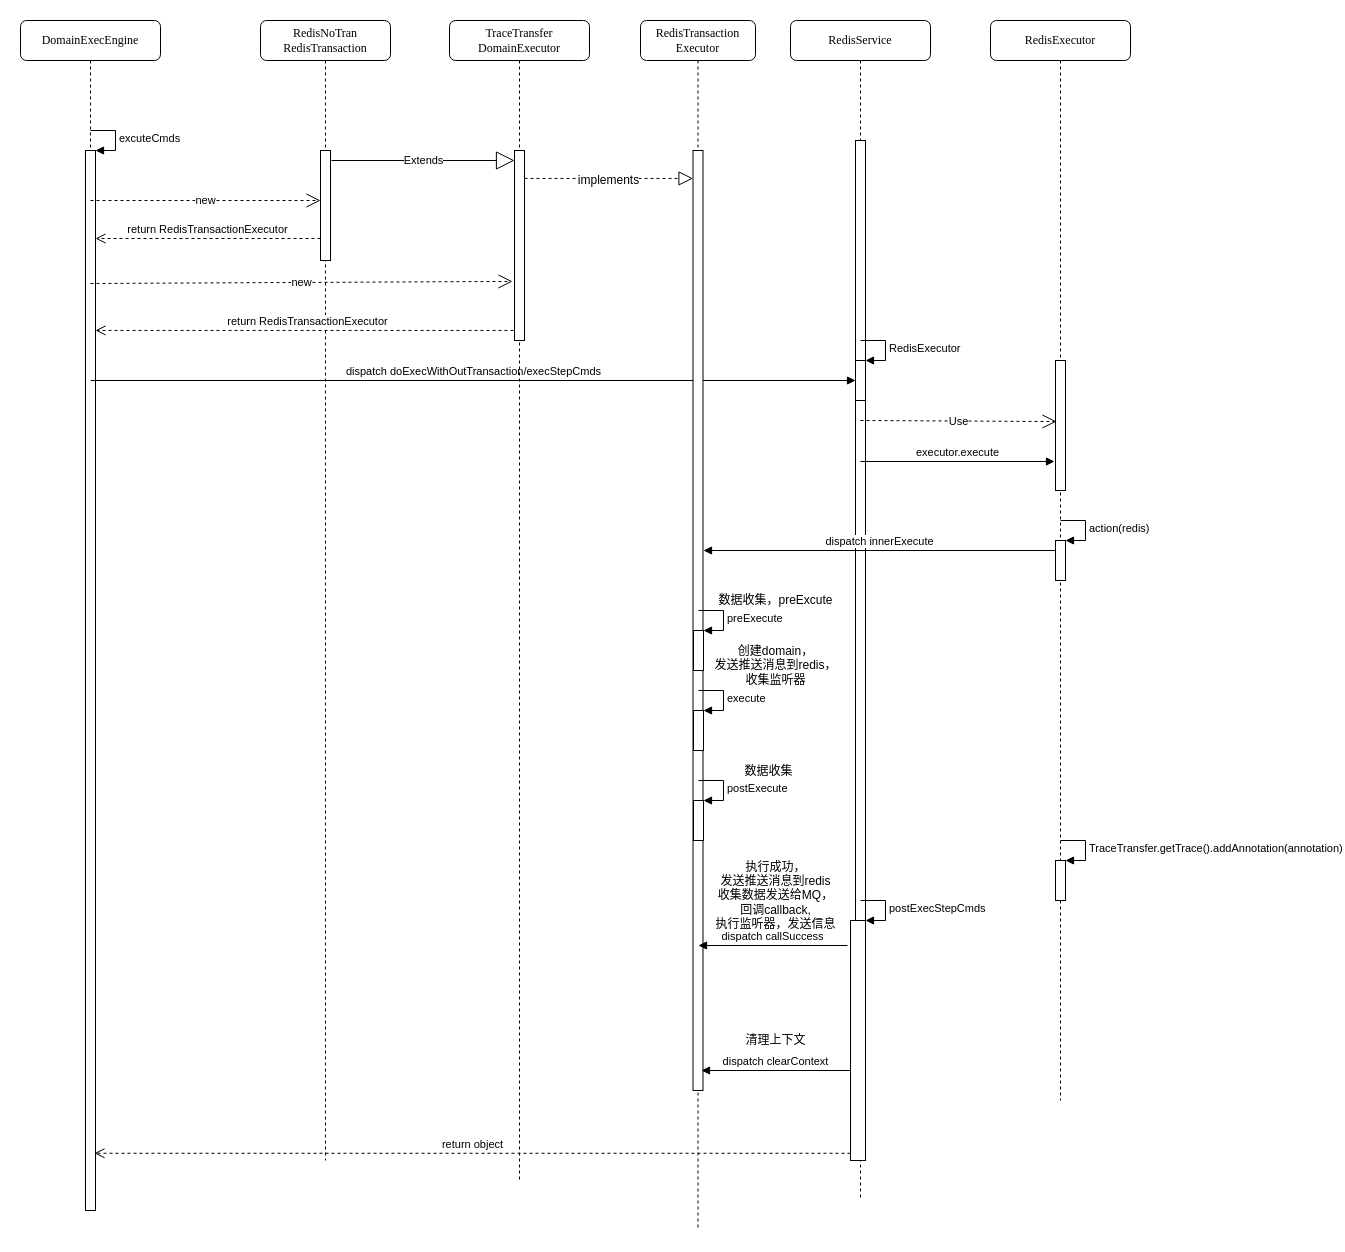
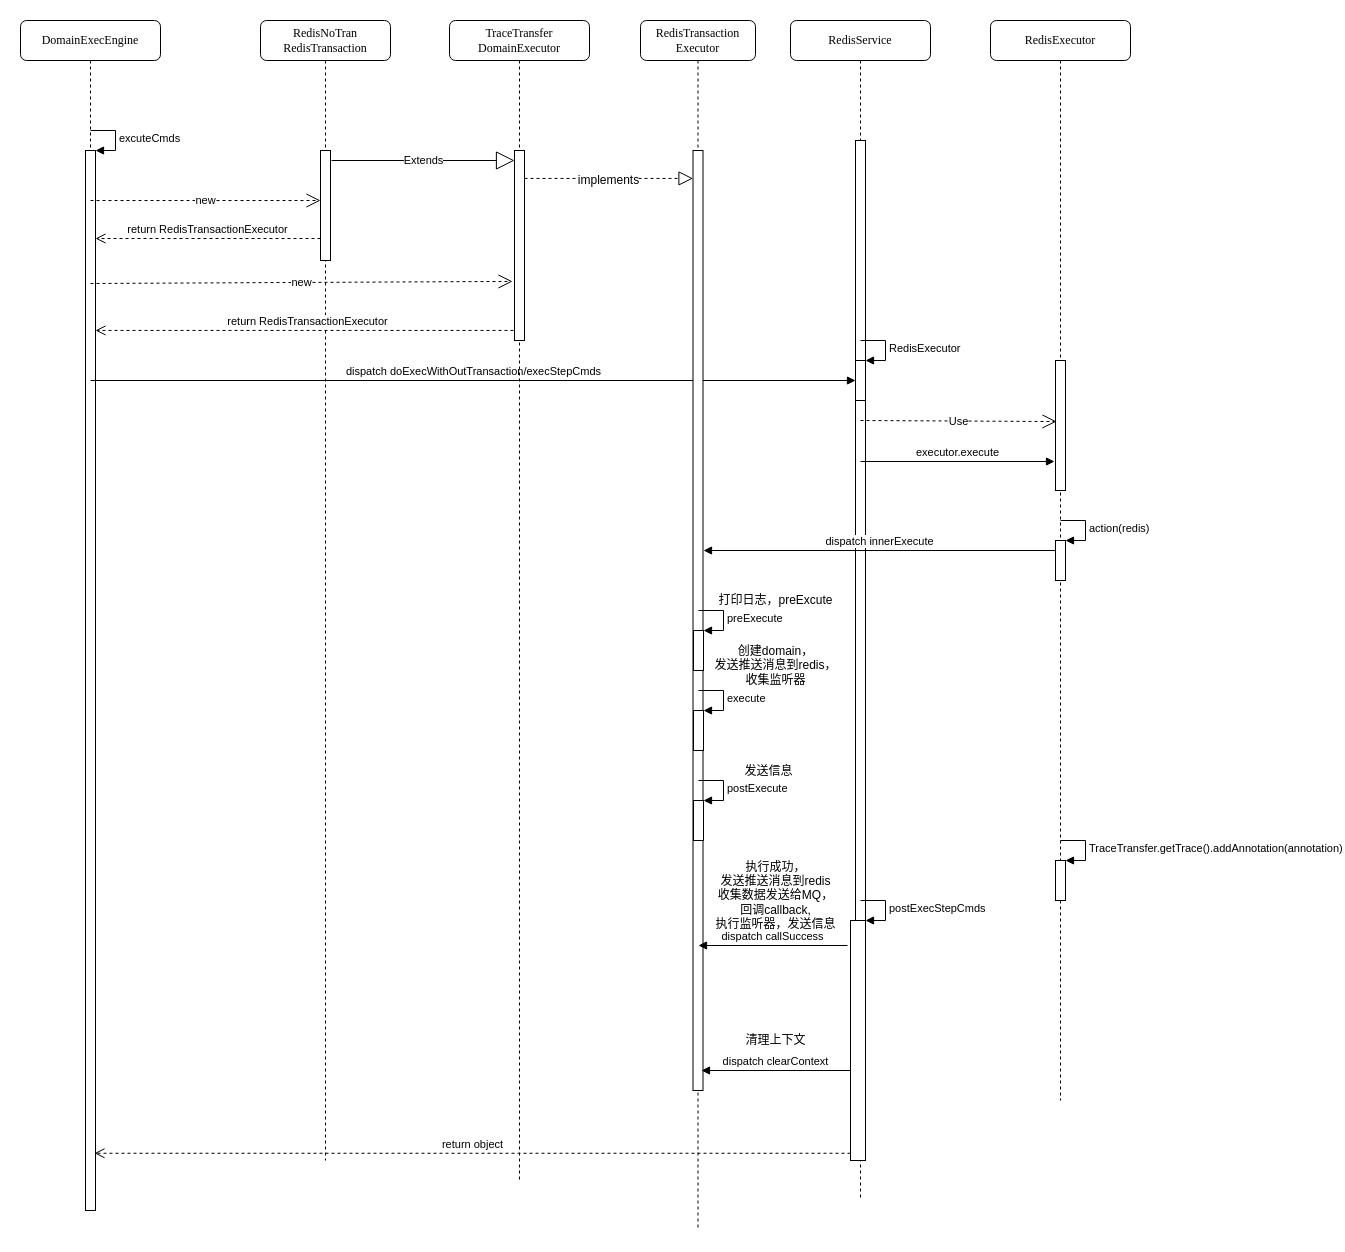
node "数据收集，preExcute": label "数据收集，preExcute" -> "打印日志，preExcute"
node "数据收集": label "数据收集" -> "发送信息"
